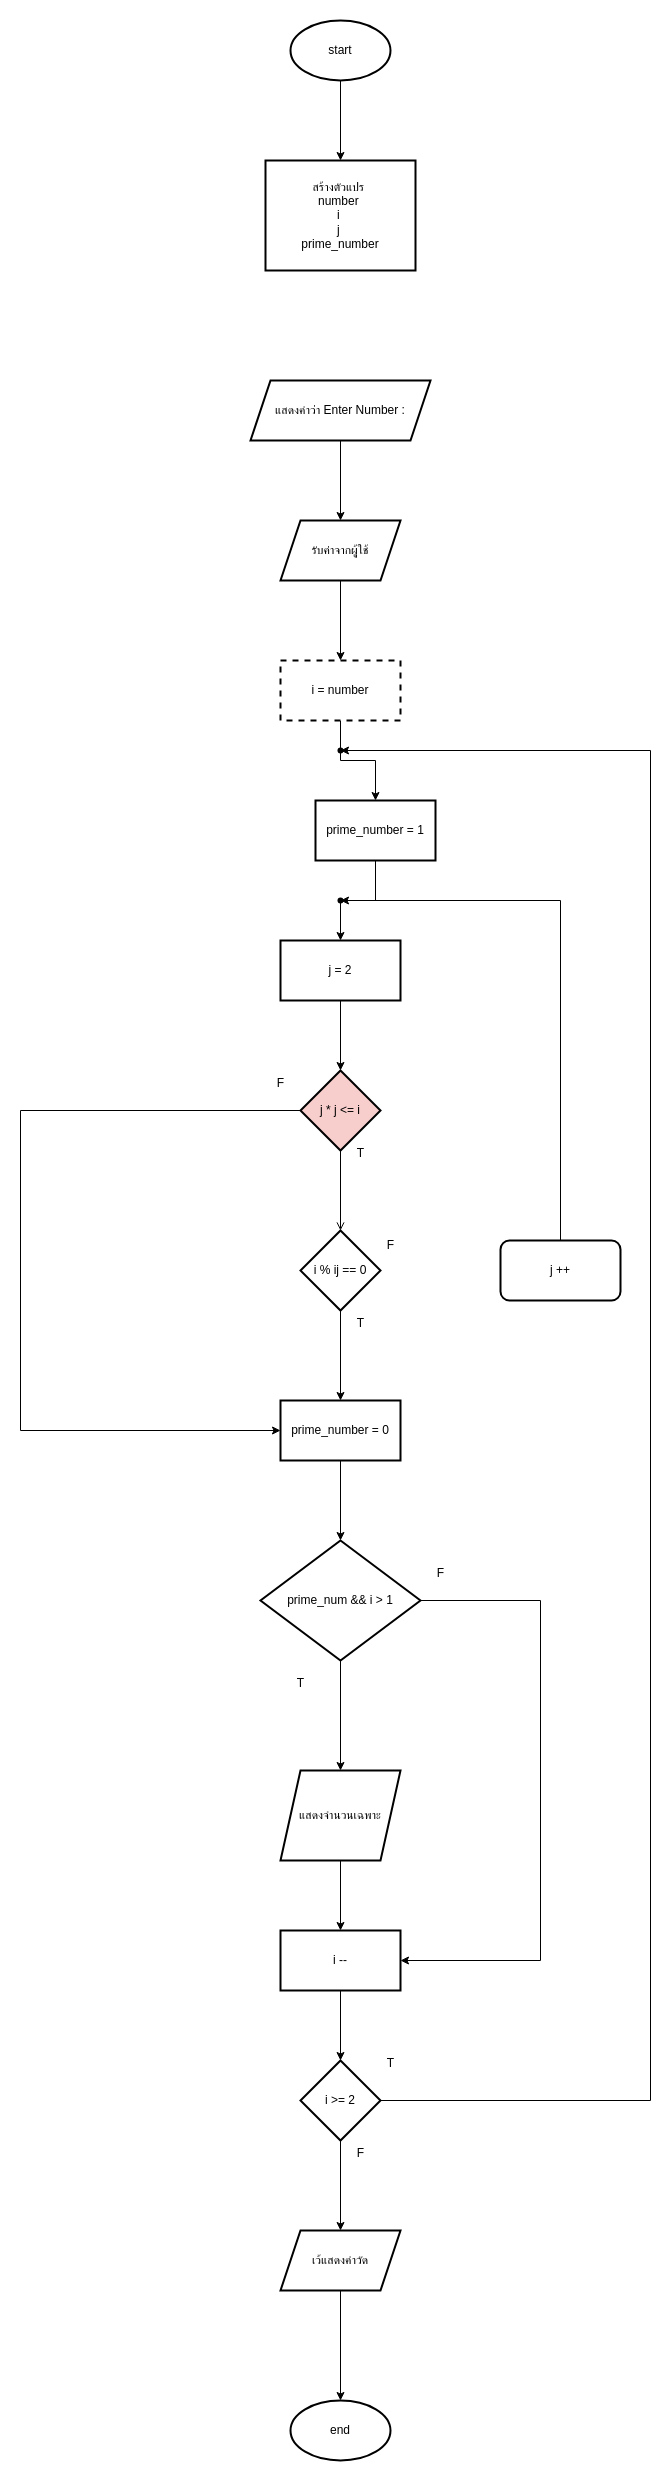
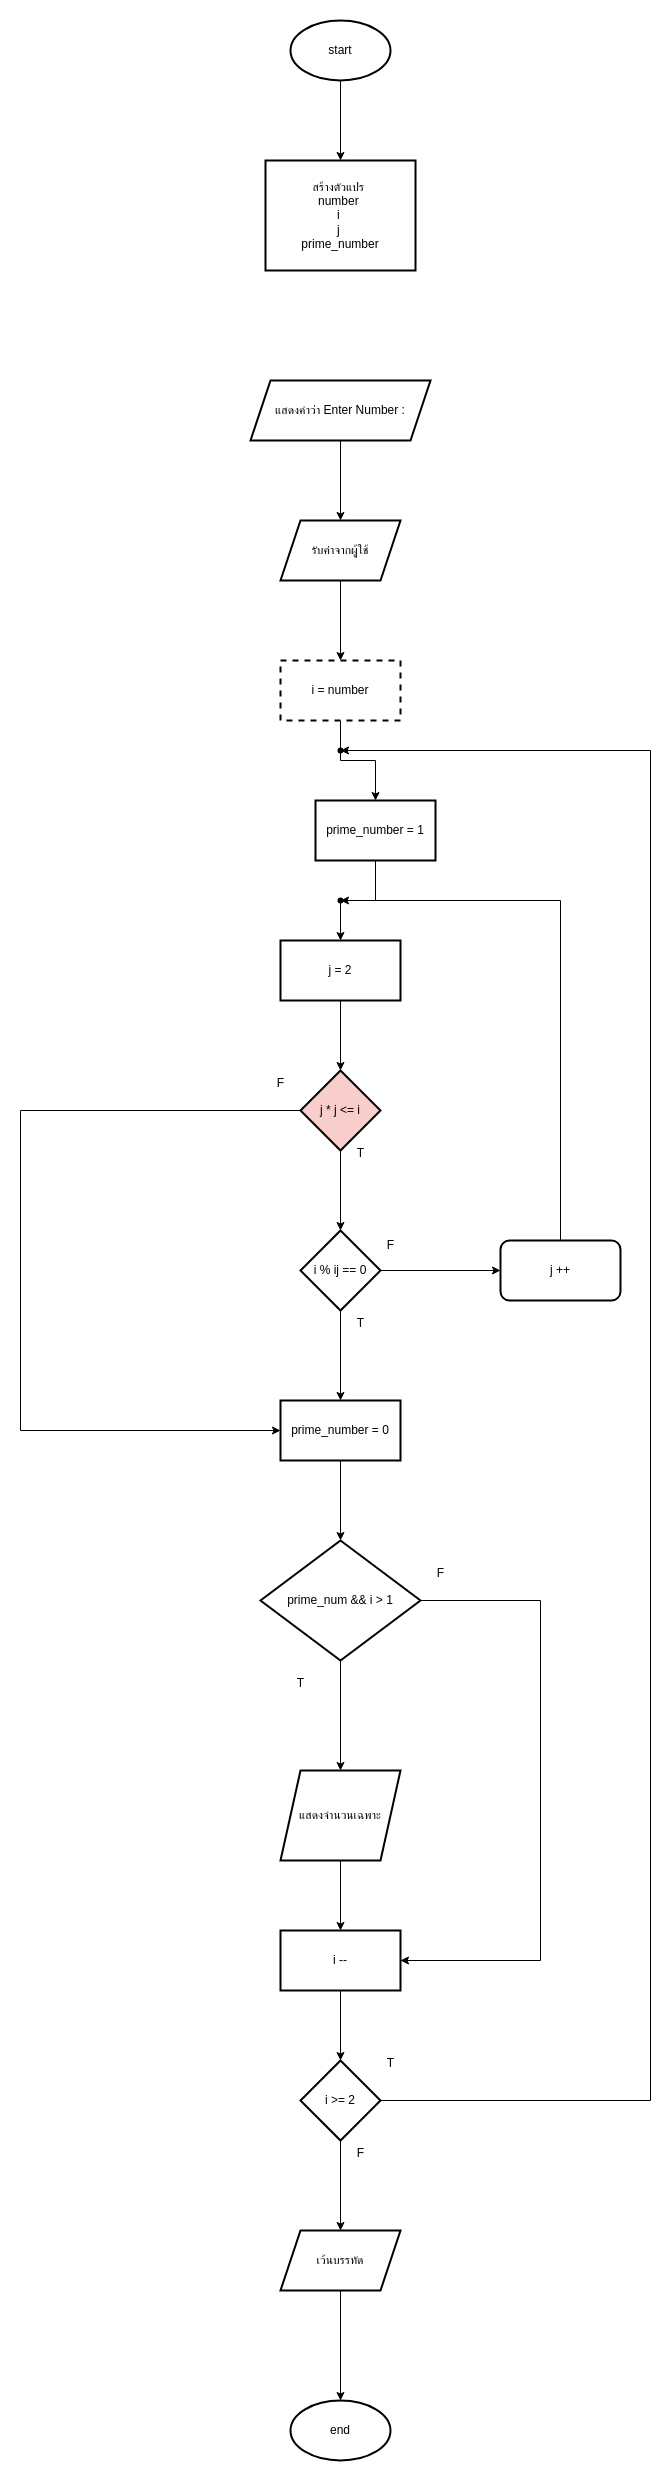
edge "j * j <= i" -> "i % ij == 0": arrowhead open -> classic
edge "i % ij == 0" -> "j ++": added
node "เว้แสดงคำวัด": label "เว้แสดงคำวัด" -> "เว้นบรรทัด"
